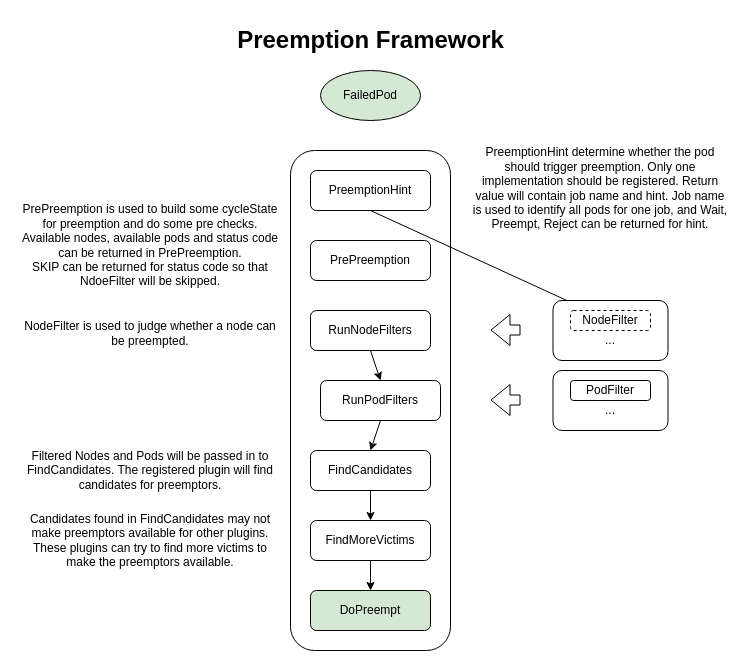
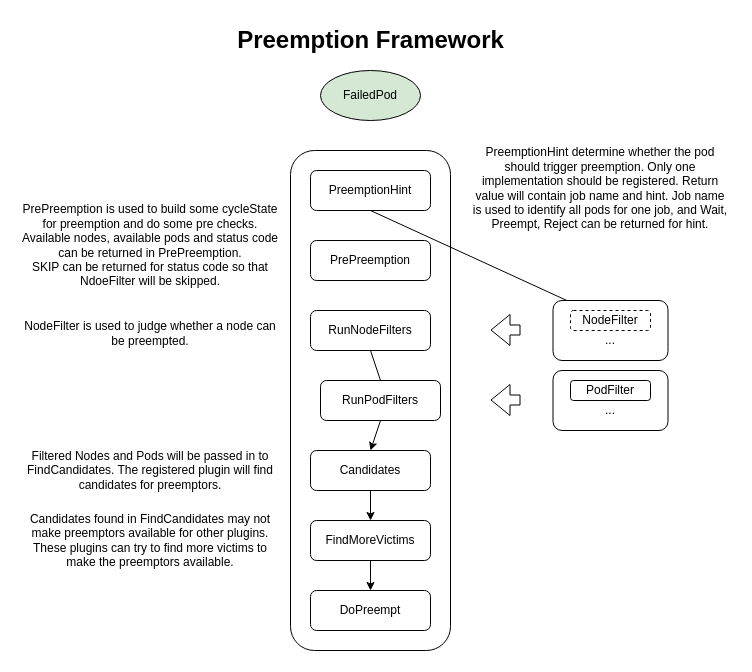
edge "RunNodeFilters" -> "RunPodFilters": arrowhead classic -> none
node "FindCandidates": label "FindCandidates" -> "Candidates"
node "DoPreempt": fillcolor #d5e8d4 -> #ffffff
